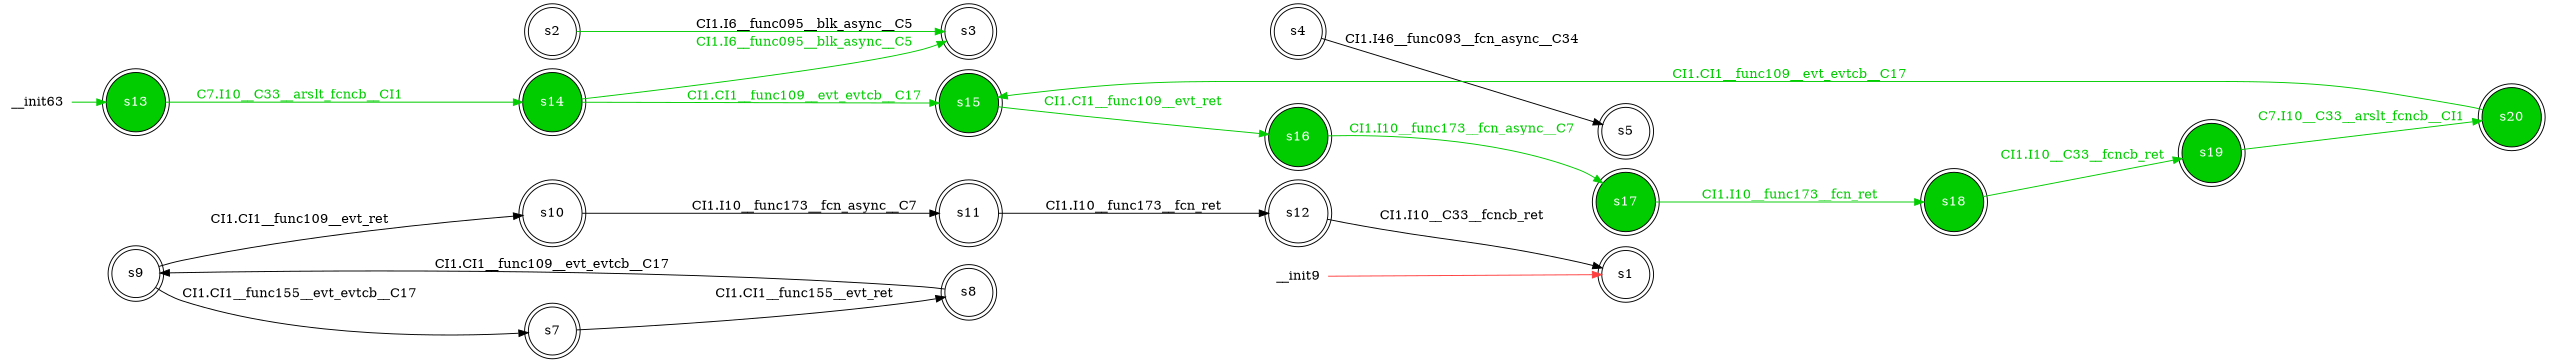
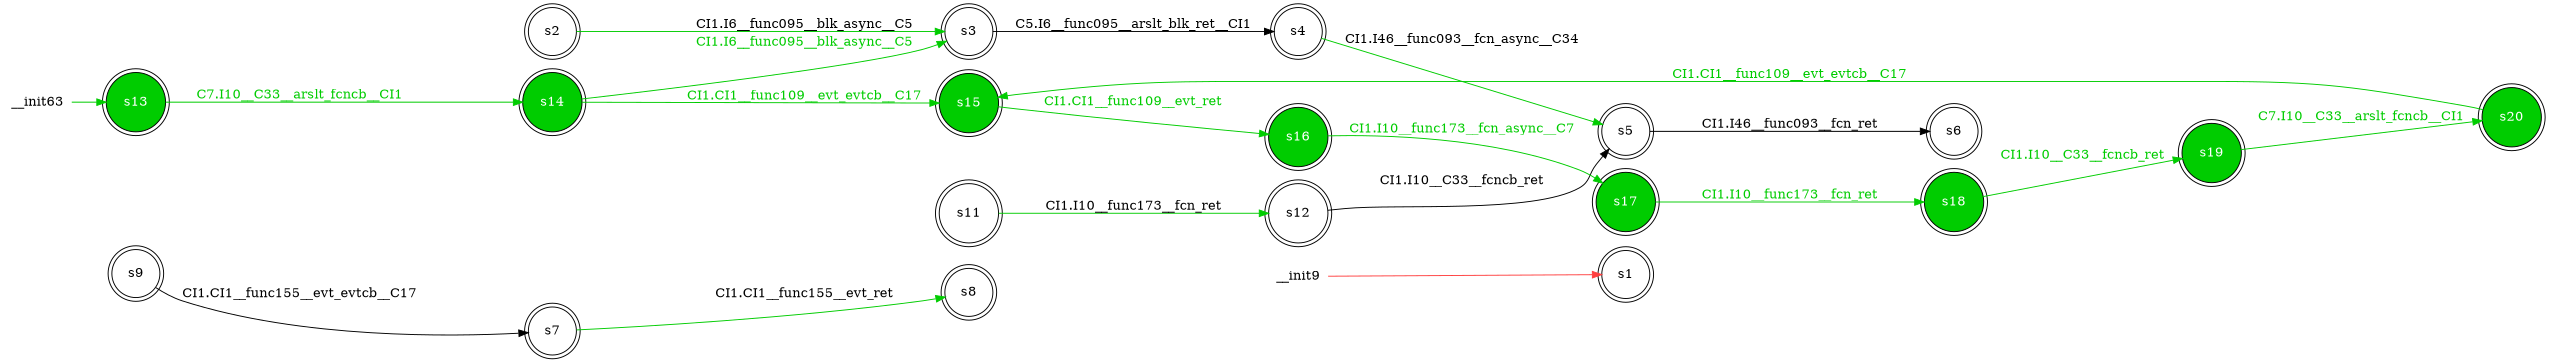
edge "s3" -> "s4": added, label "C5.I6__func095__arslt_blk_ret__CI1"
edge "s4" -> "s5": color black -> #00cc00
node "s6": added
node "s10": removed
edge "s11" -> "s12": color black -> #00cc00
edge "s12" -> "s1": now "s12" -> "s5"
edge "s8" -> "s9": removed, label "CI1.CI1__func109__evt_evtcb__C17"
edge "s7" -> "s8": color black -> #00cc00
